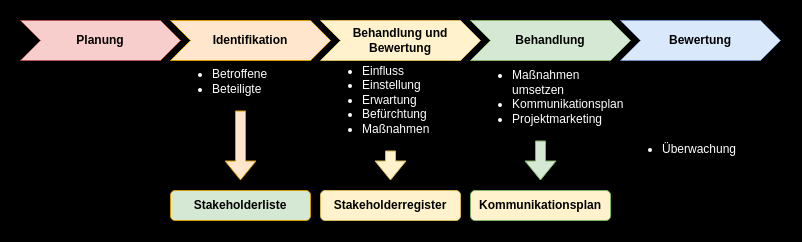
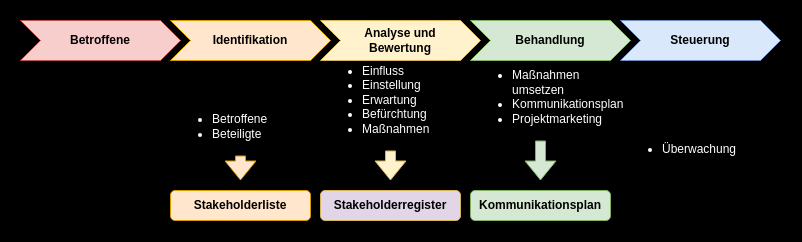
node "Planung": label "Planung" -> "Betroffene"
node "Behandlung und Bewertung": label "Behandlung und Bewertung" -> "Analyse und Bewertung"
node "Bewertung": label "Bewertung" -> "Steuerung"
node "Betroffene Beteiligte": moved (241, 86) -> (241, 131)
node "Stakeholderliste": fillcolor #d5e8d4 -> #ffe6cc
node "Stakeholderregister": fillcolor #fff2cc -> #e1d5e7
node "Kommunikationsplan": fillcolor #fff2cc -> #d5e8d4
